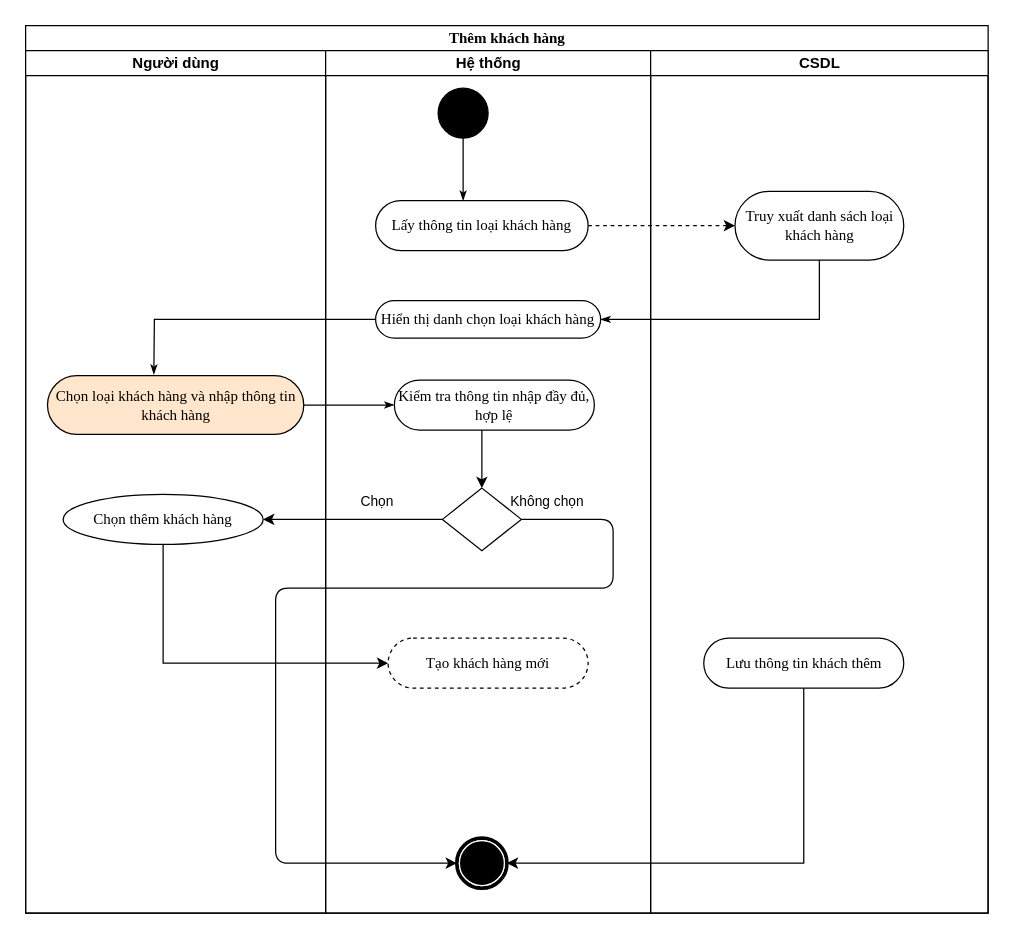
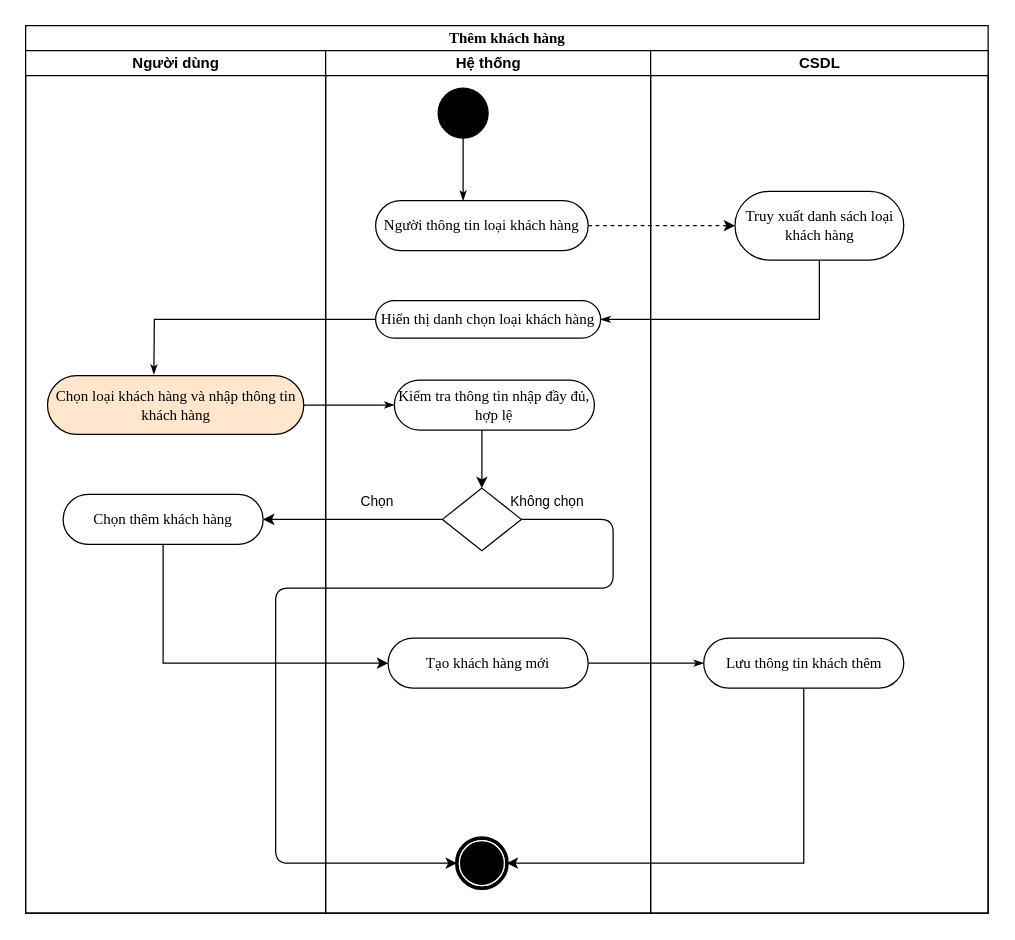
node "Lấy thông tin loại khách hàng": label "Lấy thông tin loại khách hàng" -> "Người thông tin loại khách hàng"
node "Chọn thêm khách hàng": shape ellipse -> rounded rectangle
node "Tạo khách hàng mới": style dashed -> solid
edge "Tạo khách hàng mới" -> "Lưu thông tin khách thêm": added
